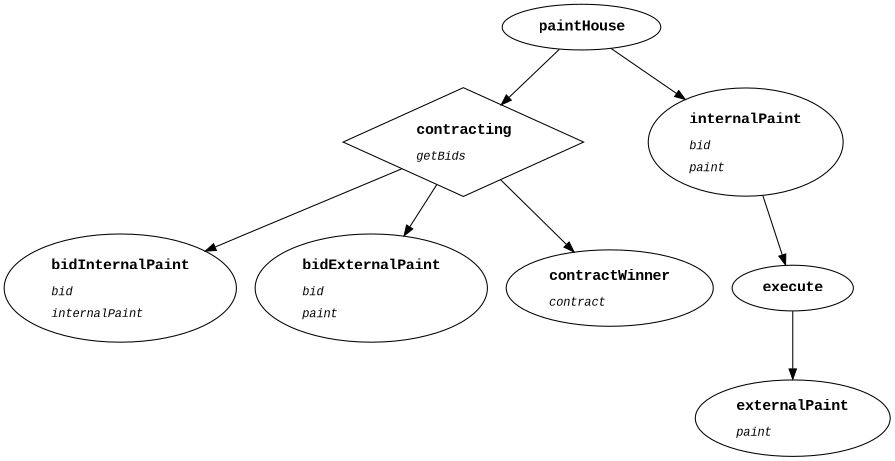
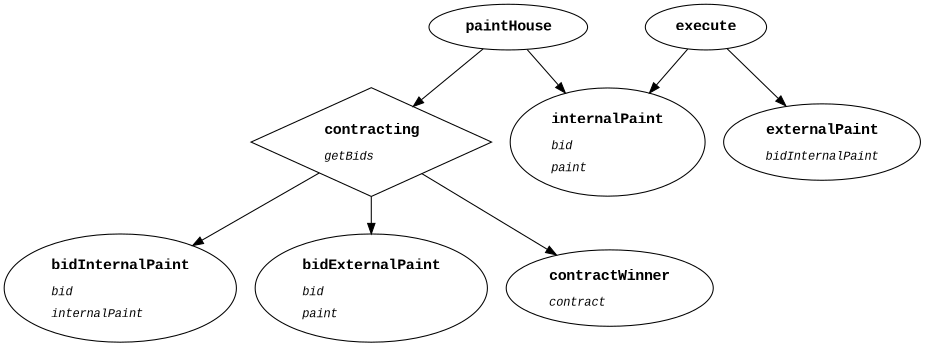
edge "internalPaint" -> "execute": reversed
node "externalPaint": text "paint" -> "bidInternalPaint"
